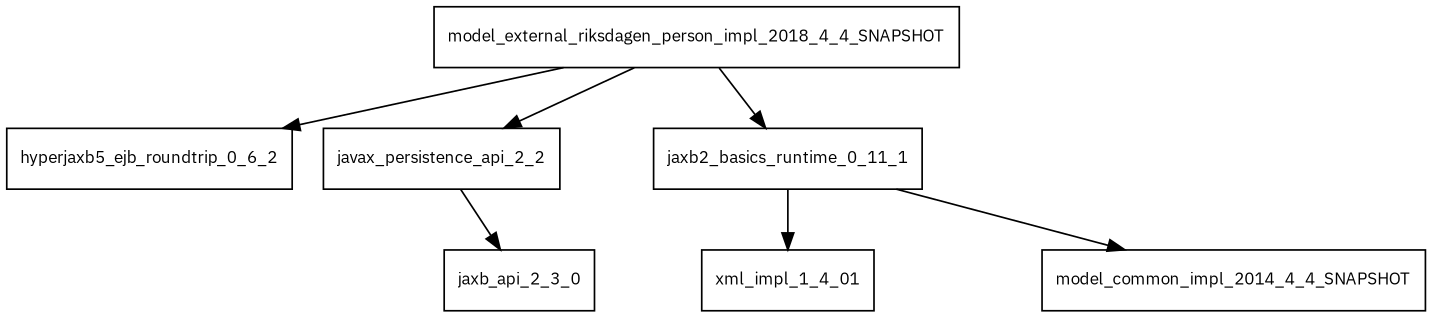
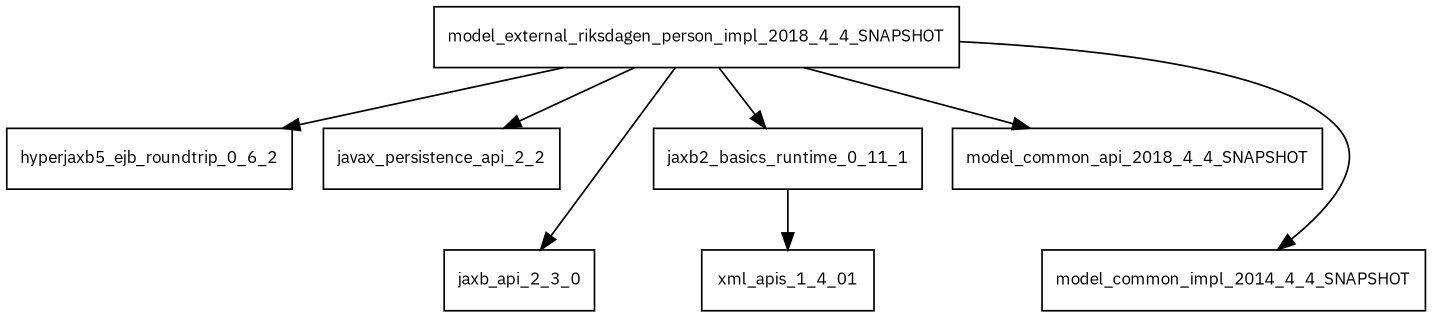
node "model_common_api_2018_4_4_SNAPSHOT": added
edge "javax_persistence_api_2_2" -> "jaxb_api_2_3_0": now "model_external_riksdagen_person_impl_2018_4_4_SNAPSHOT" -> "jaxb_api_2_3_0"
edge "jaxb2_basics_runtime_0_11_1" -> "model_common_impl_2014_4_4_SNAPSHOT": now "model_external_riksdagen_person_impl_2018_4_4_SNAPSHOT" -> "model_common_impl_2014_4_4_SNAPSHOT"
node "xml_impl_1_4_01": label "xml_impl_1_4_01" -> "xml_apis_1_4_01"
